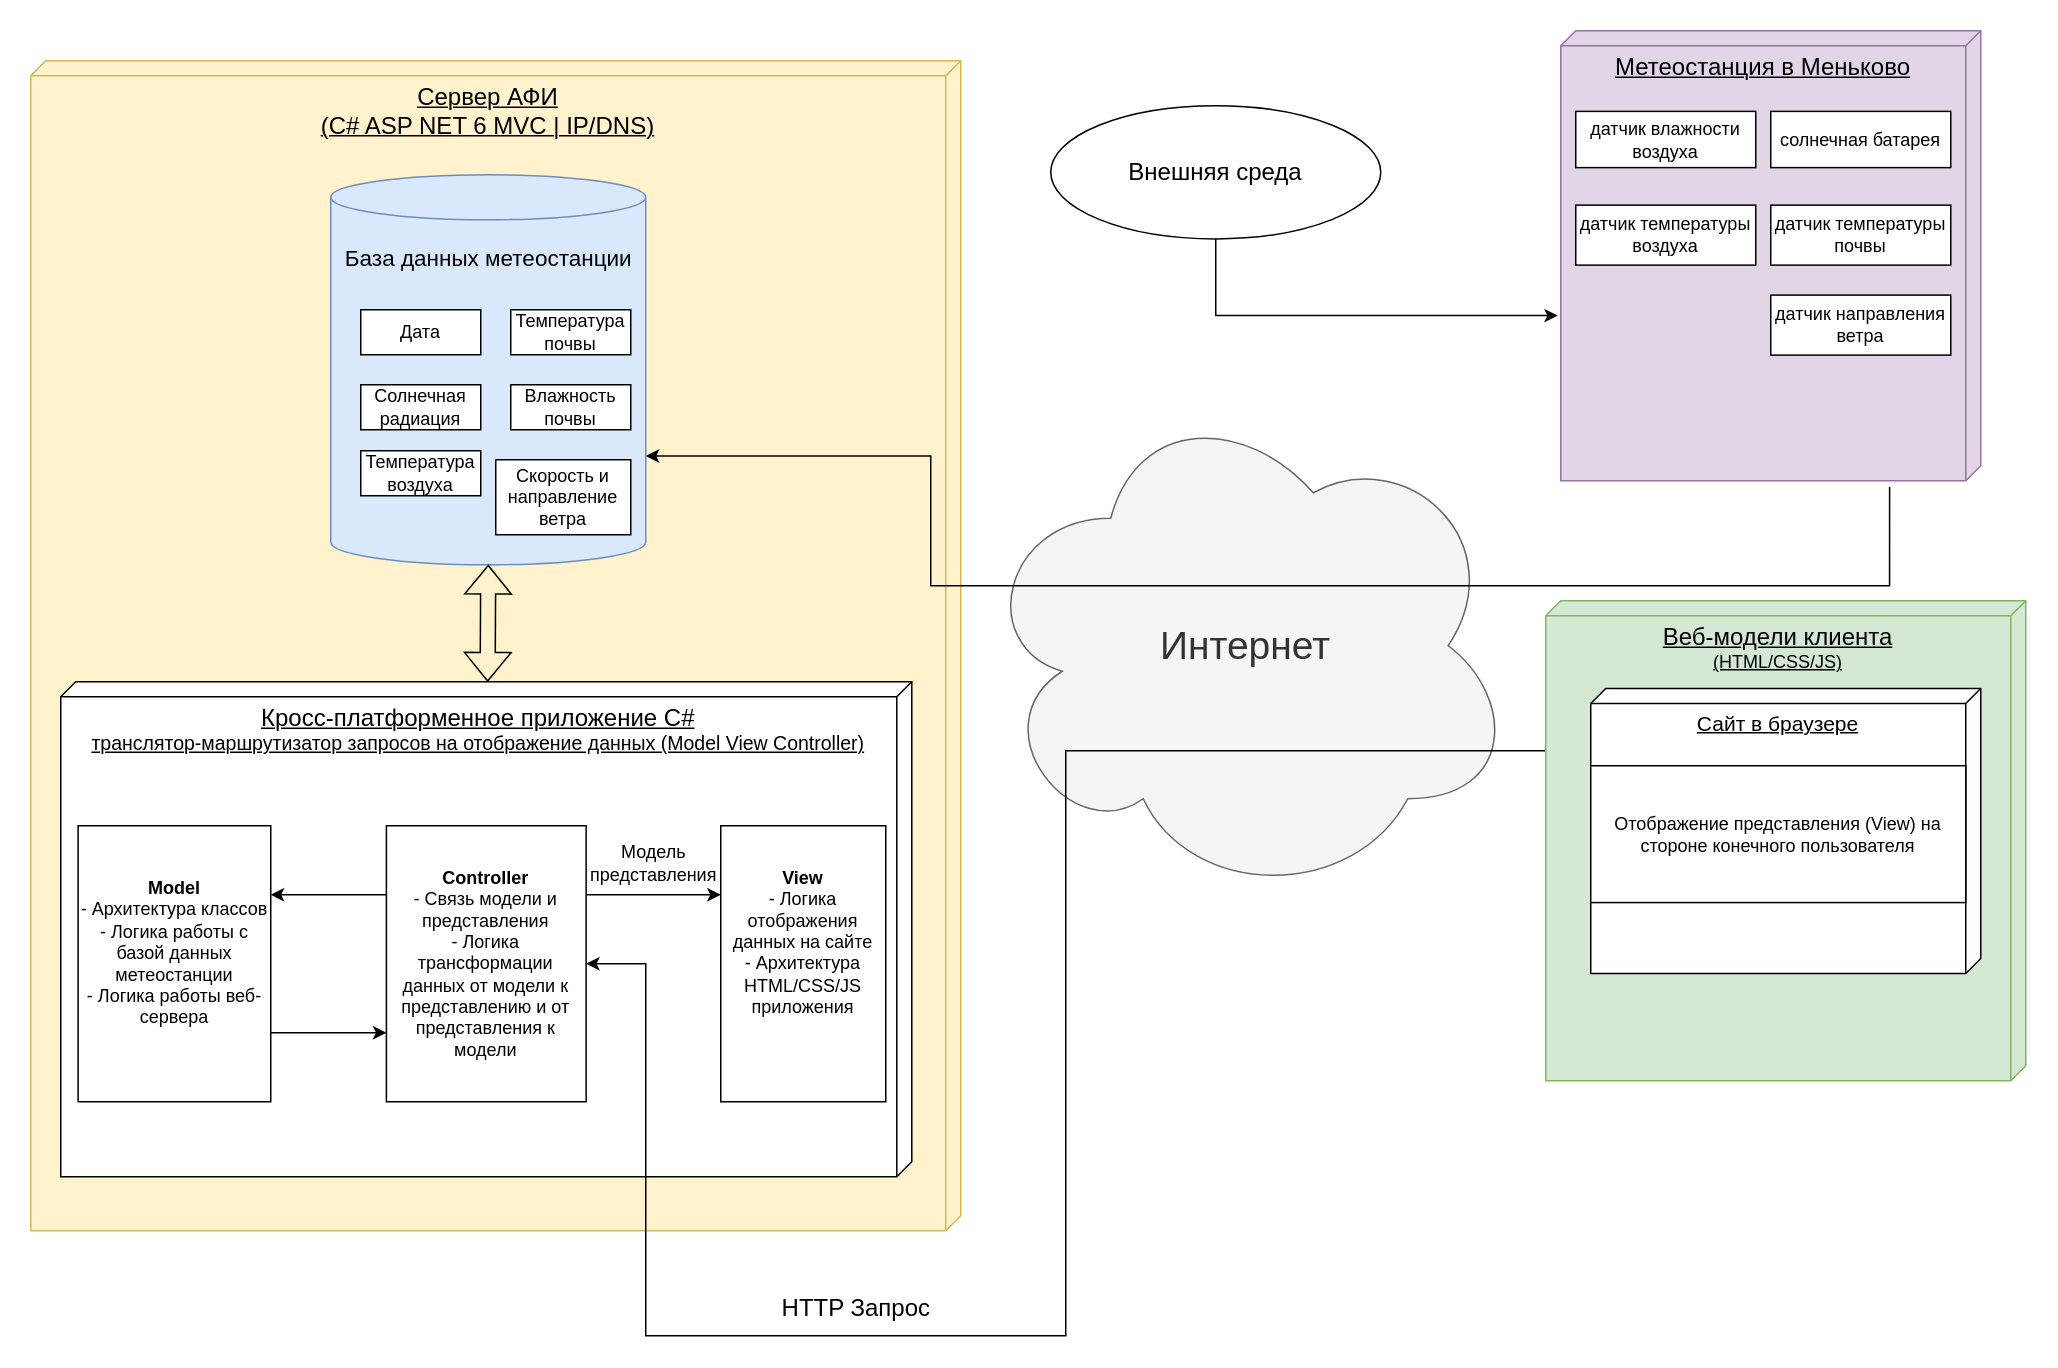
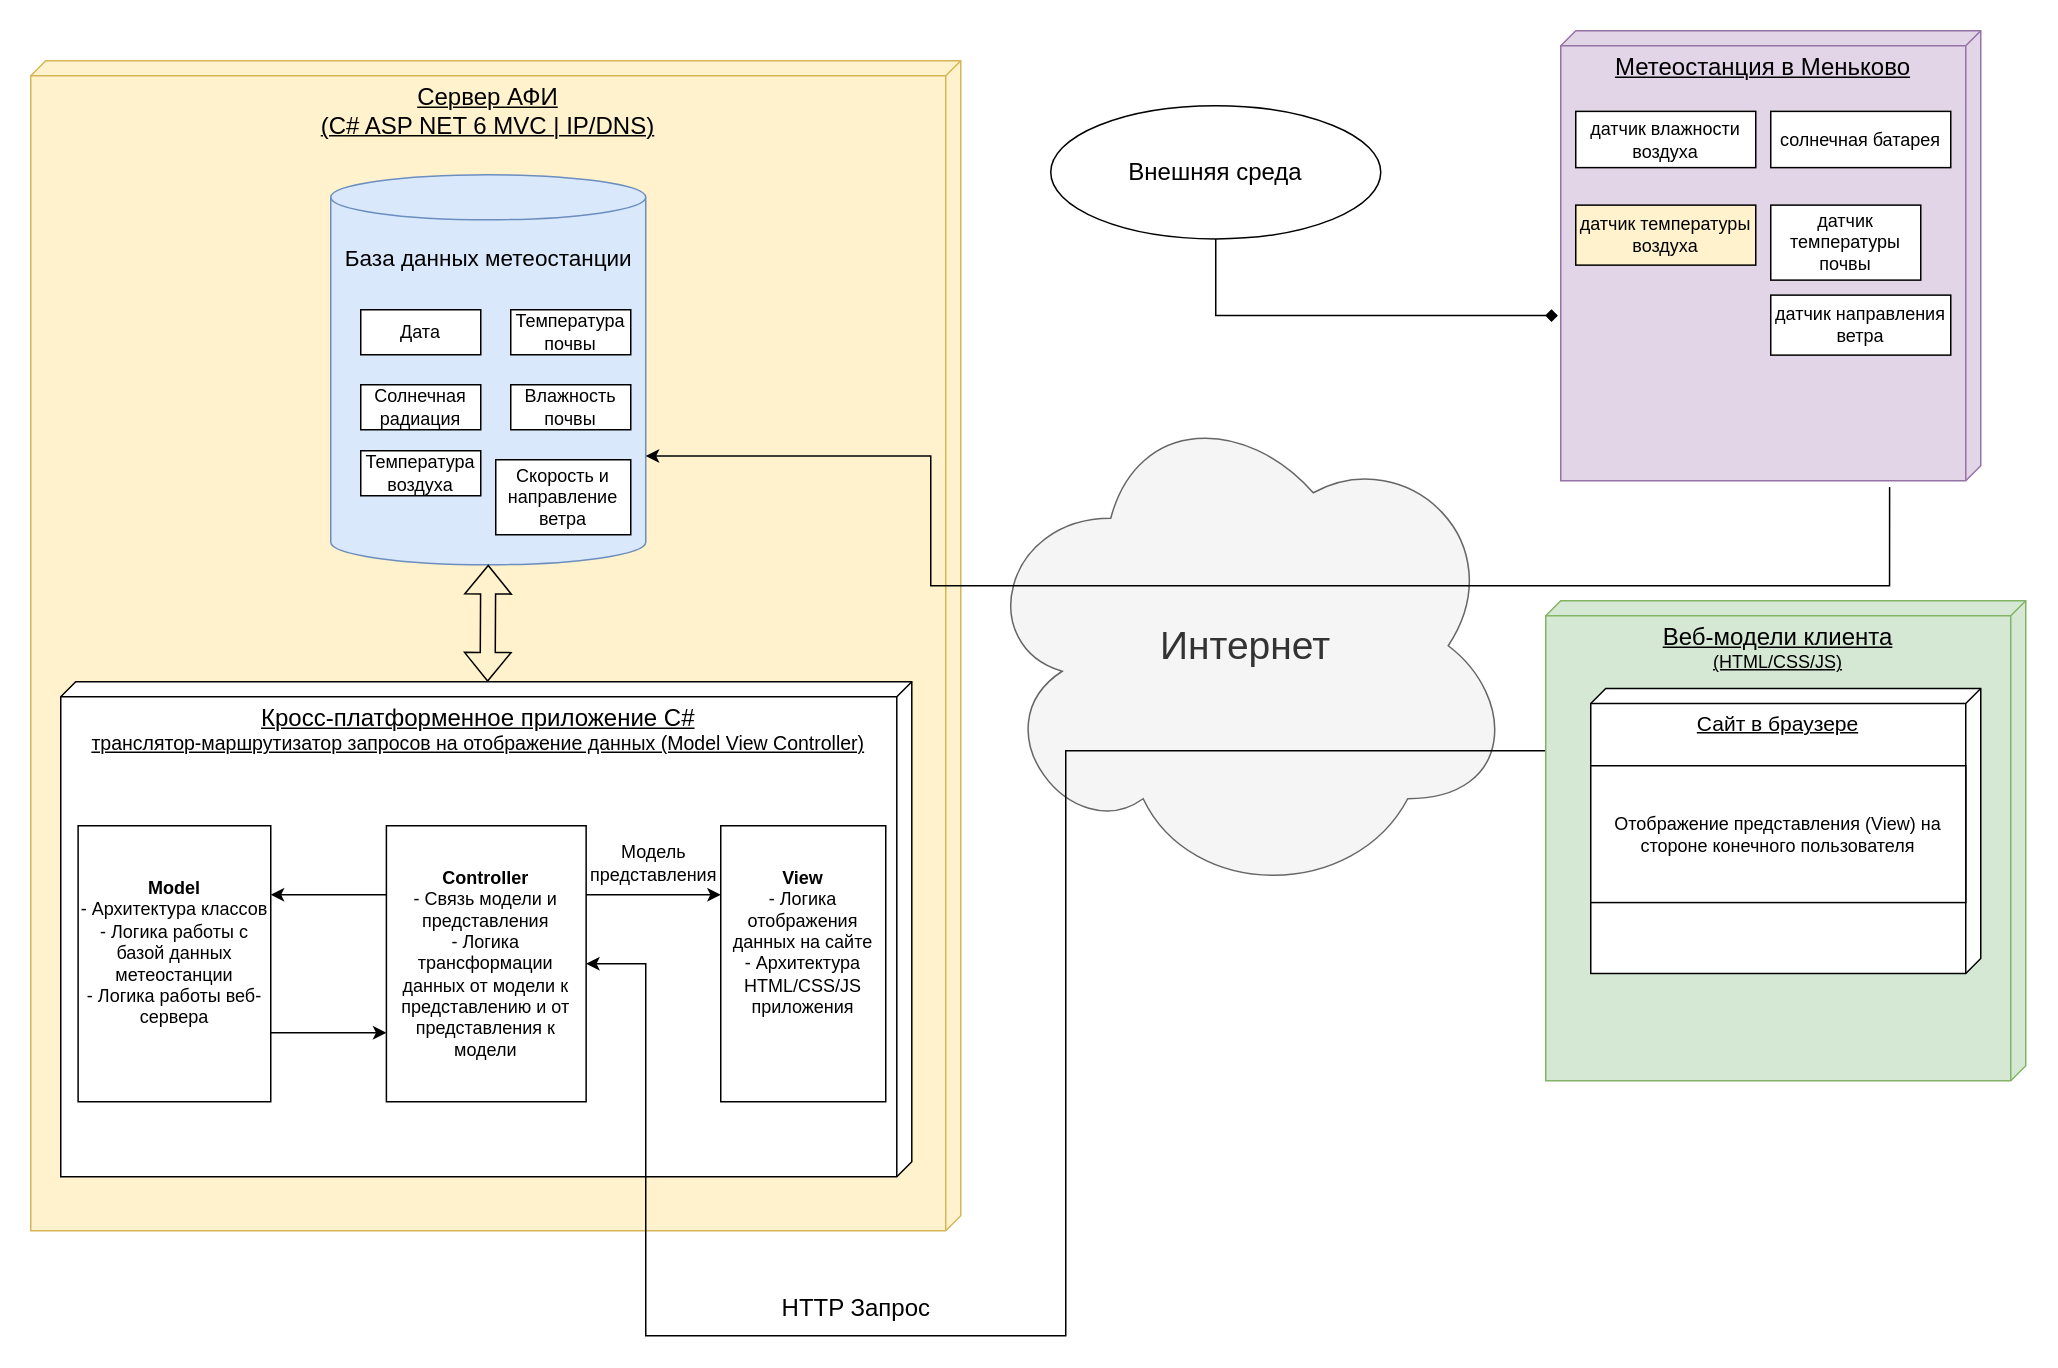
node "датчик температуры воздуха": fillcolor #ffffff -> #fff2cc
node "датчик температуры почвы": size 180x60 -> 150x75
edge "Внешняя среда" -> "Метеостанция в Меньково": arrowhead classic -> diamond
